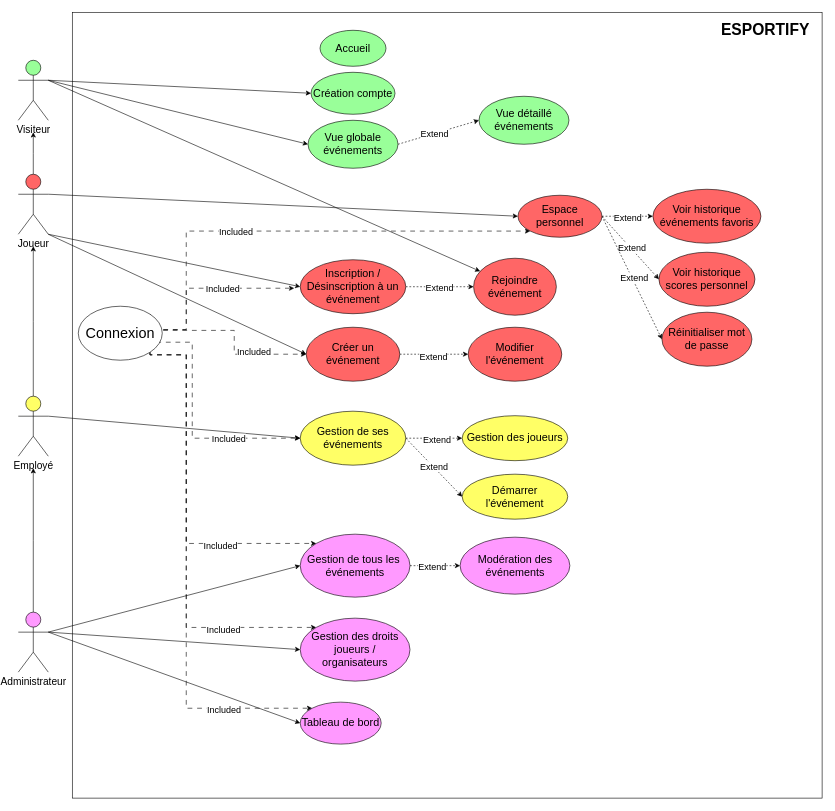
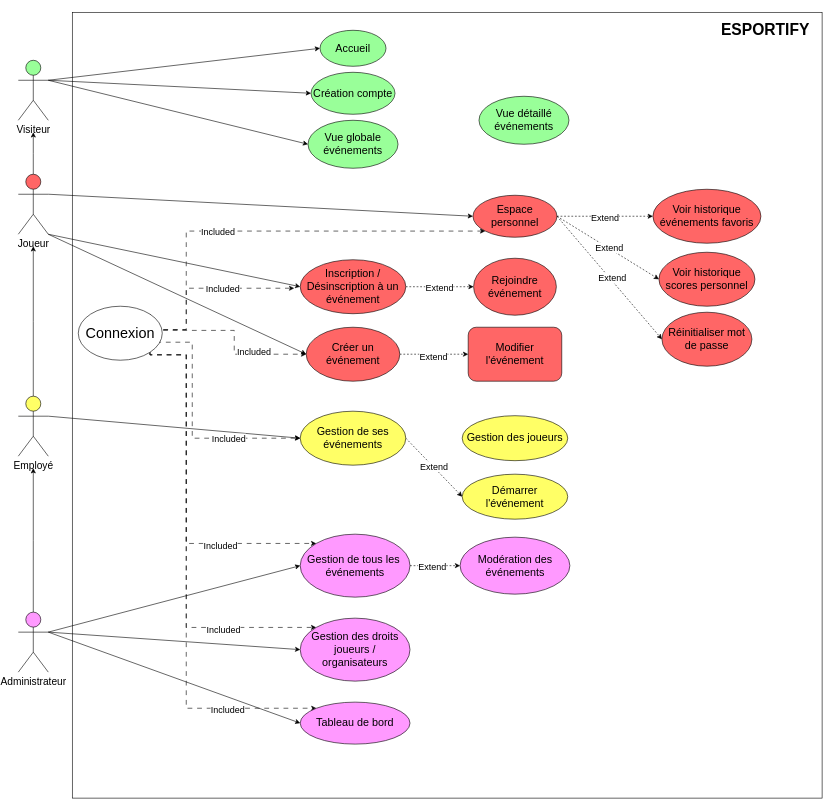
edge "Vue globale événements" -> "Vue détaillé événements": removed, label "Extend"
edge "Visiteur" -> "Rejoindre événement": now "Visiteur" -> "Accueil"
node "Espace personnel": moved (560, 216) -> (515, 216)
node "Modifier l'événement": shape ellipse -> rounded rectangle
edge "Gestion de ses événements" -> "Gestion des joueurs": removed, label "Extend"
node "Tableau de bord": size 81x42 -> 110x42
